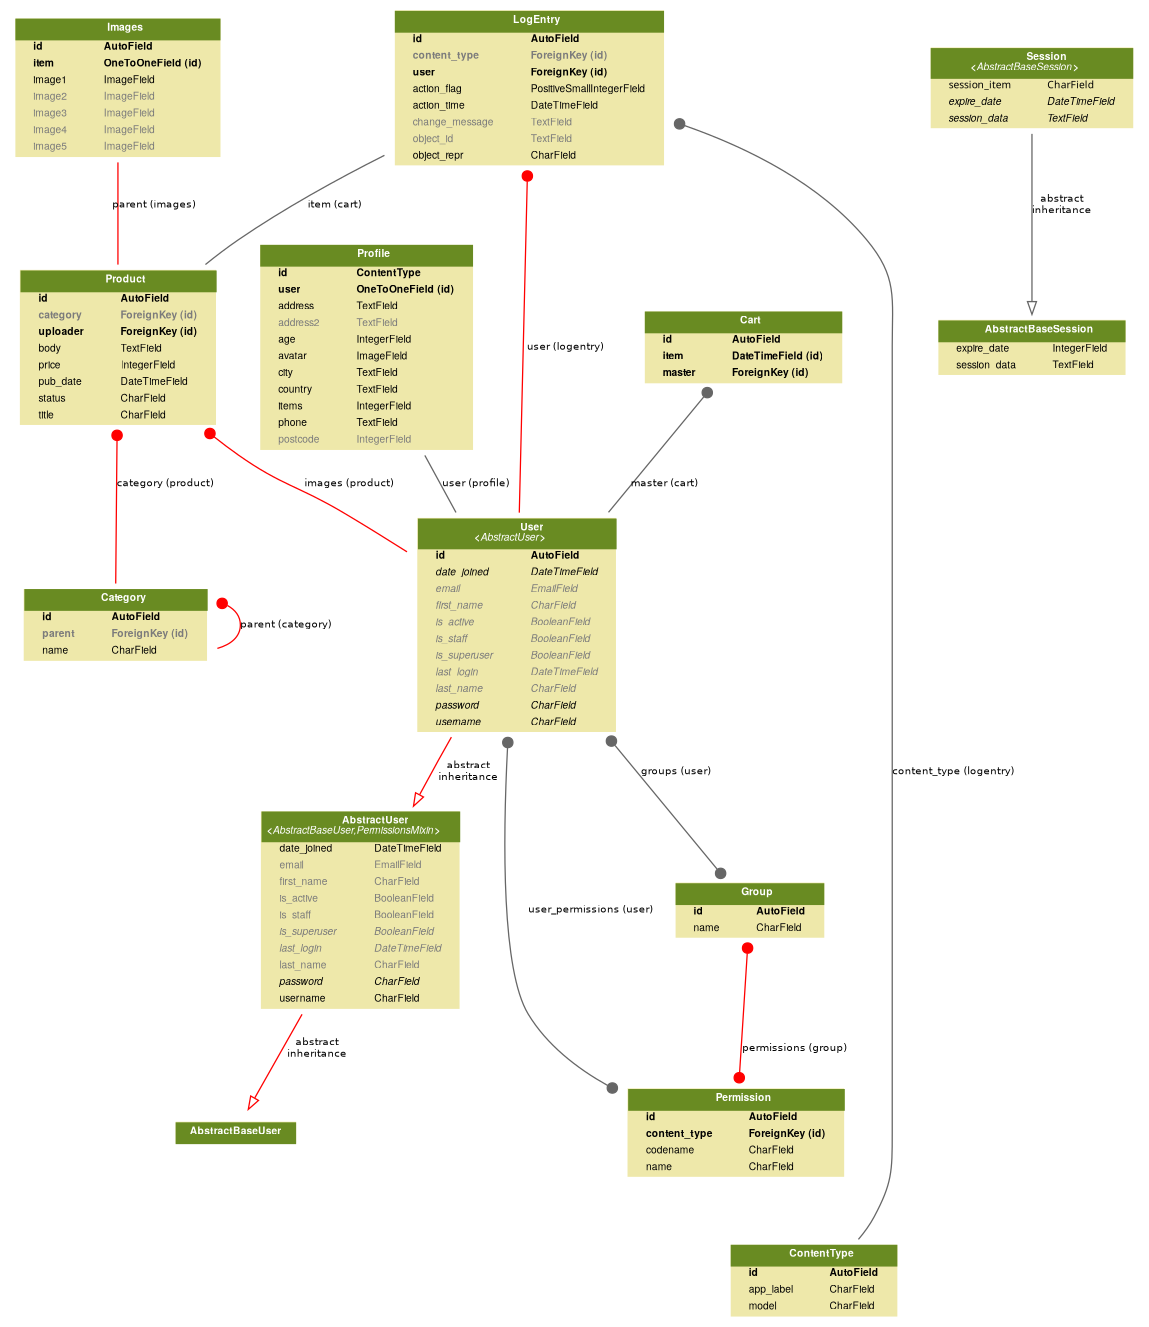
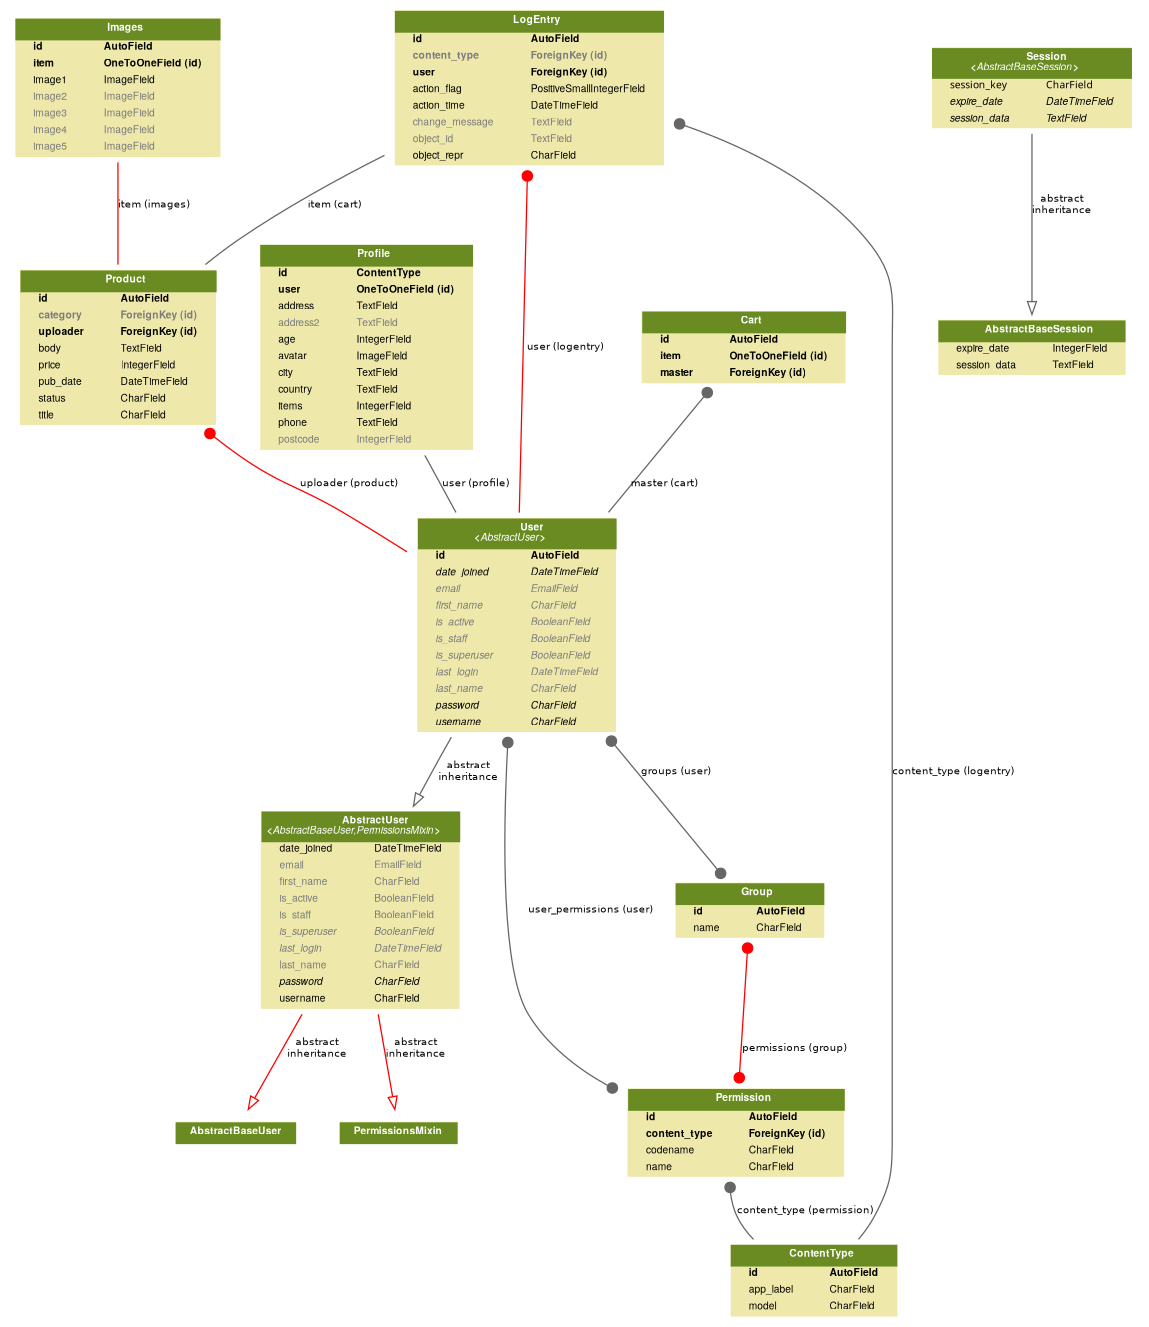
node "Session": text "session_item" -> "session_key"
edge "Images" -- "Product": label "parent (images)" -> "item (images)"
node "Cart": text "DateTimeField (id)" -> "OneToOneField (id)"
edge "Product" -- "User": label "images (product)" -> "uploader (product)"
node "Category": removed
edge "User" -- "AbstractUser": color red -> gray40
node "PermissionsMixin": added
edge "Permission" -- "ContentType": added, label "content_type (permission)"
